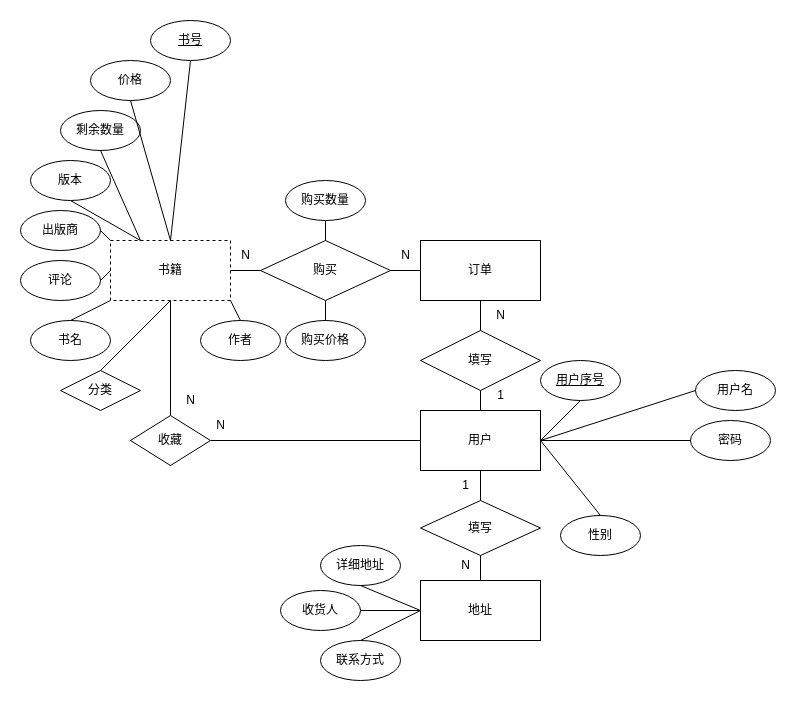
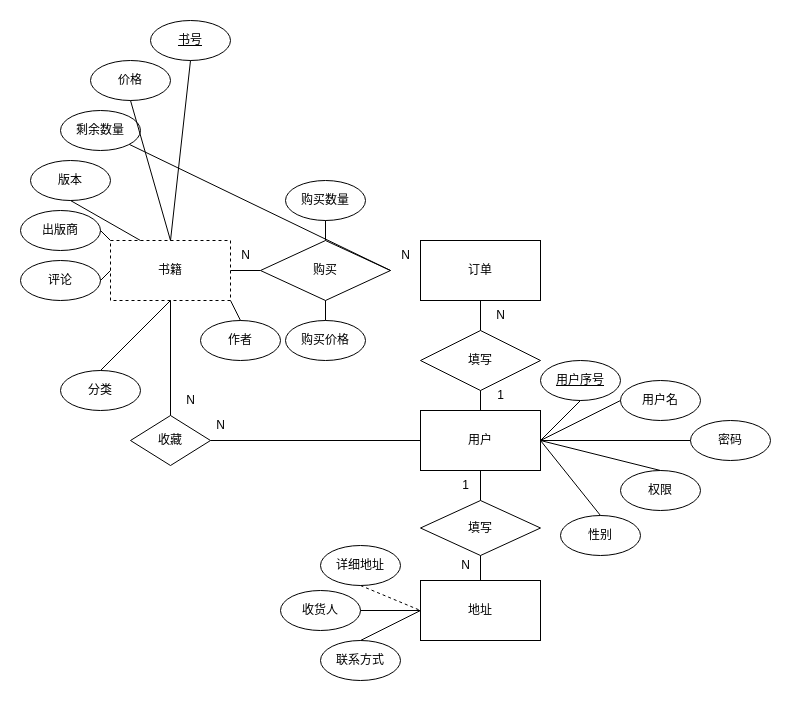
edge "剩余数量" -- "书籍": removed
edge "购买" -- "订单": now "购买" -- "剩余数量"
edge "书籍" -- "书名": removed
node "书名": removed
node "分类": shape diamond -> ellipse
node "用户名": moved (736, 391) -> (661, 401)
edge "用户" -- "权限": added
node "权限": added
edge "详细地址" -- "地址": style solid -> dashed
